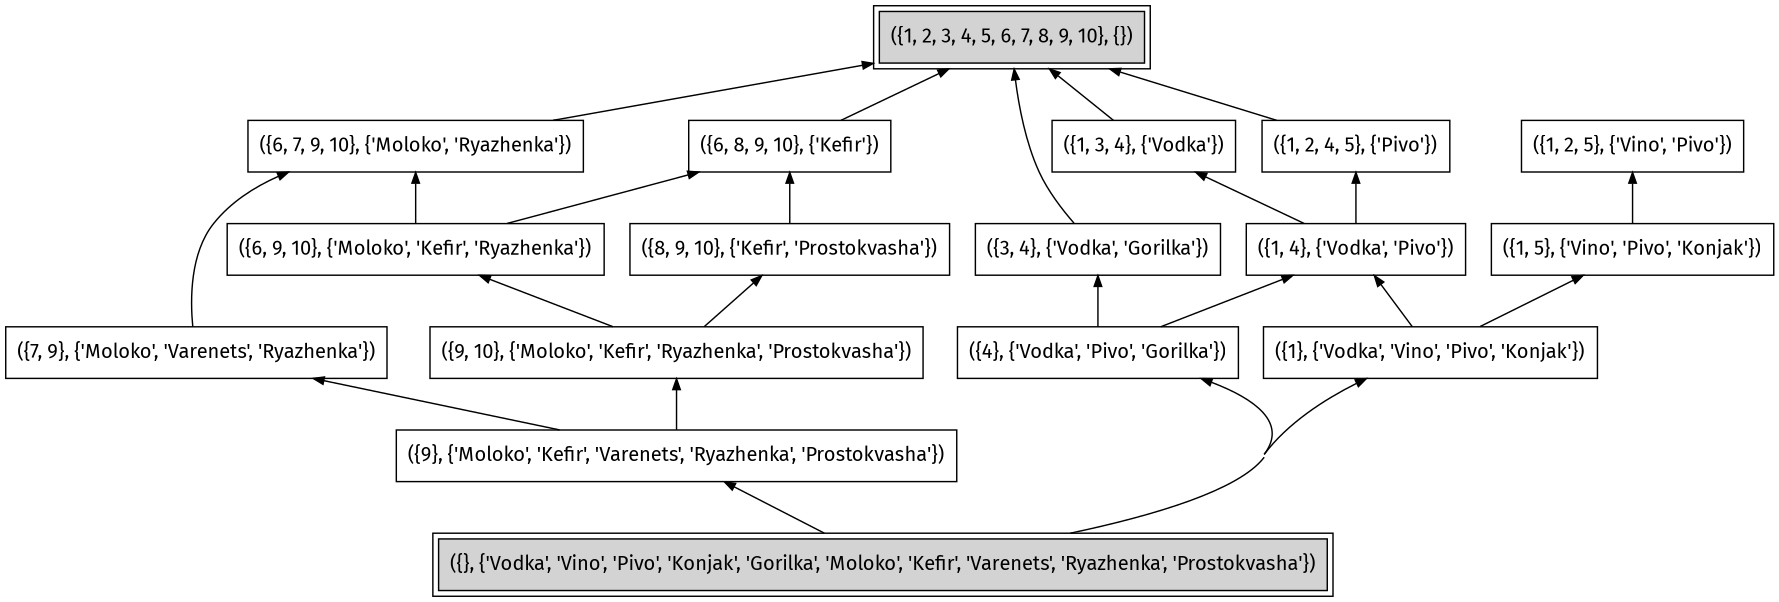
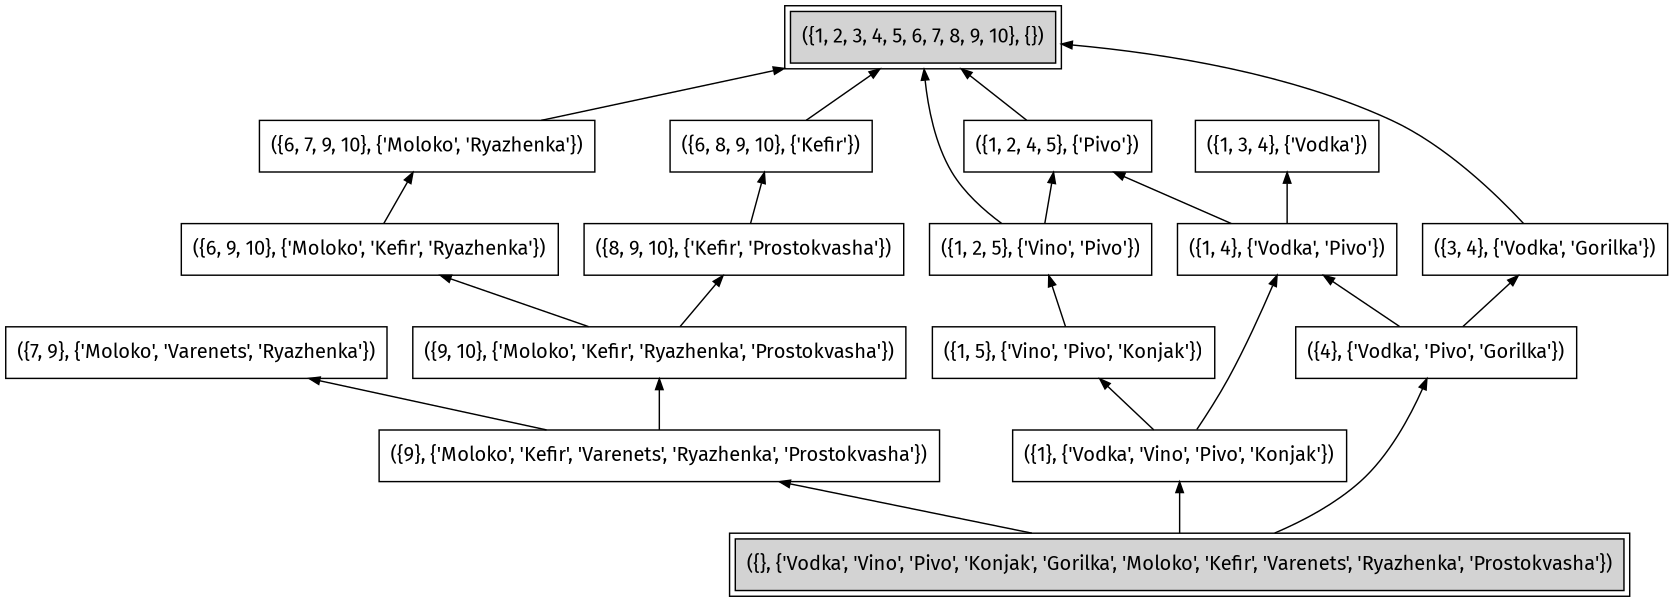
edge "({1, 3, 4}, {'Vodka'})" -> "({1, 2, 3, 4, 5, 6, 7, 8, 9, 10}, {})": now "({1, 2, 5}, {'Vino', 'Pivo'})" -> "({1, 2, 3, 4, 5, 6, 7, 8, 9, 10}, {})"
edge "({6, 9, 10}, {'Moloko', 'Kefir', 'Ryazhenka'})" -> "({6, 8, 9, 10}, {'Kefir'})": removed
edge "({1, 2, 5}, {'Vino', 'Pivo'})" -> "({1, 2, 4, 5}, {'Pivo'})": added
edge "({7, 9}, {'Moloko', 'Varenets', 'Ryazhenka'})" -> "({6, 7, 9, 10}, {'Moloko', 'Ryazhenka'})": removed
